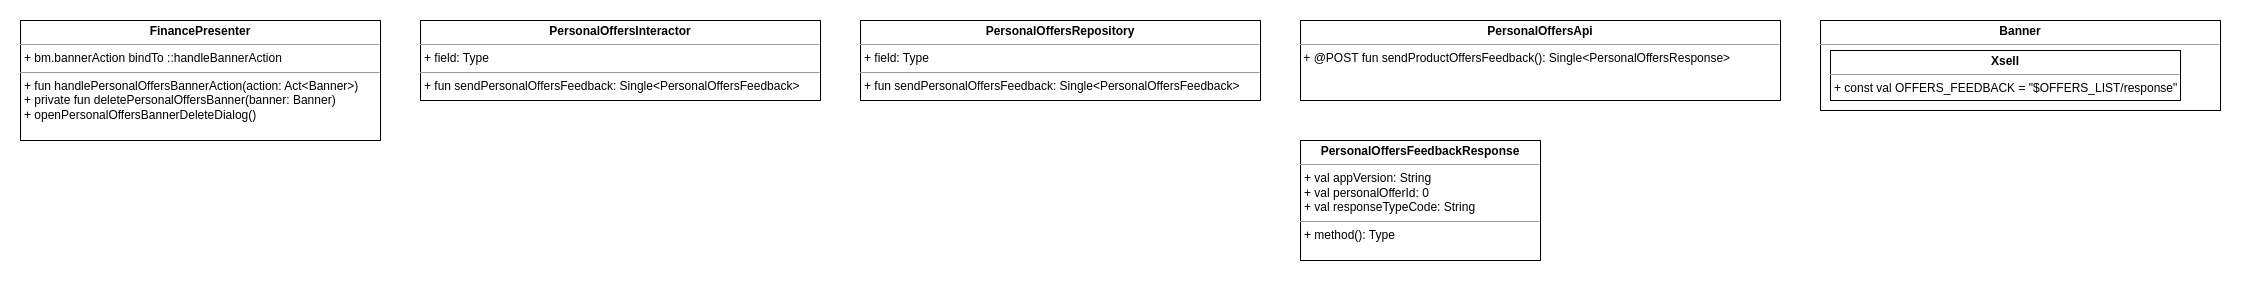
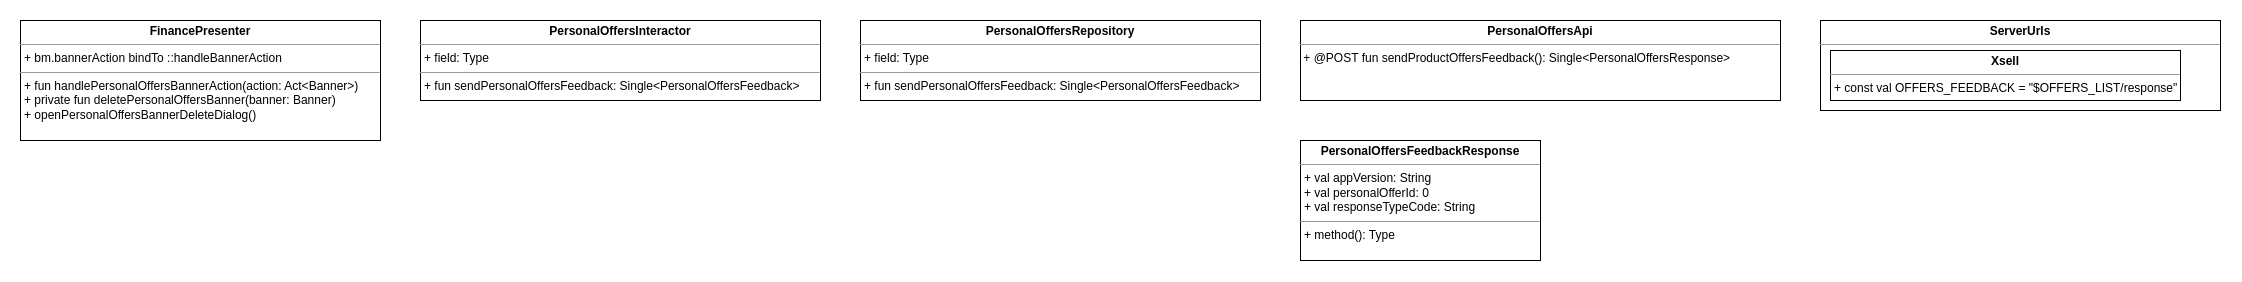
node "Banner": label "Banner" -> "ServerUrls"
